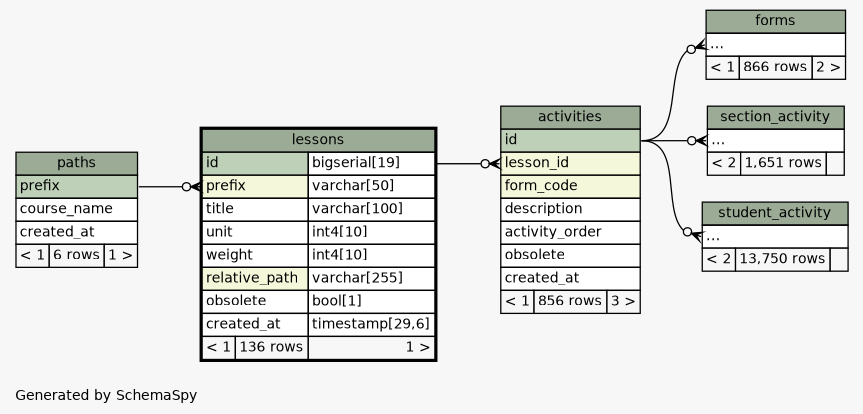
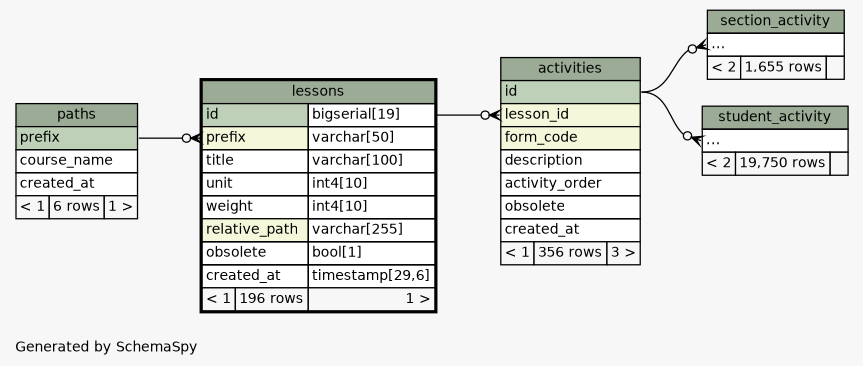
node "forms": removed
node "section_activity": text "1,651 rows" -> "1,655 rows"
node "student_activity": text "13,750 rows" -> "19,750 rows"
node "activities": text "856 rows" -> "356 rows"
node "lessons": text "136 rows" -> "196 rows"
